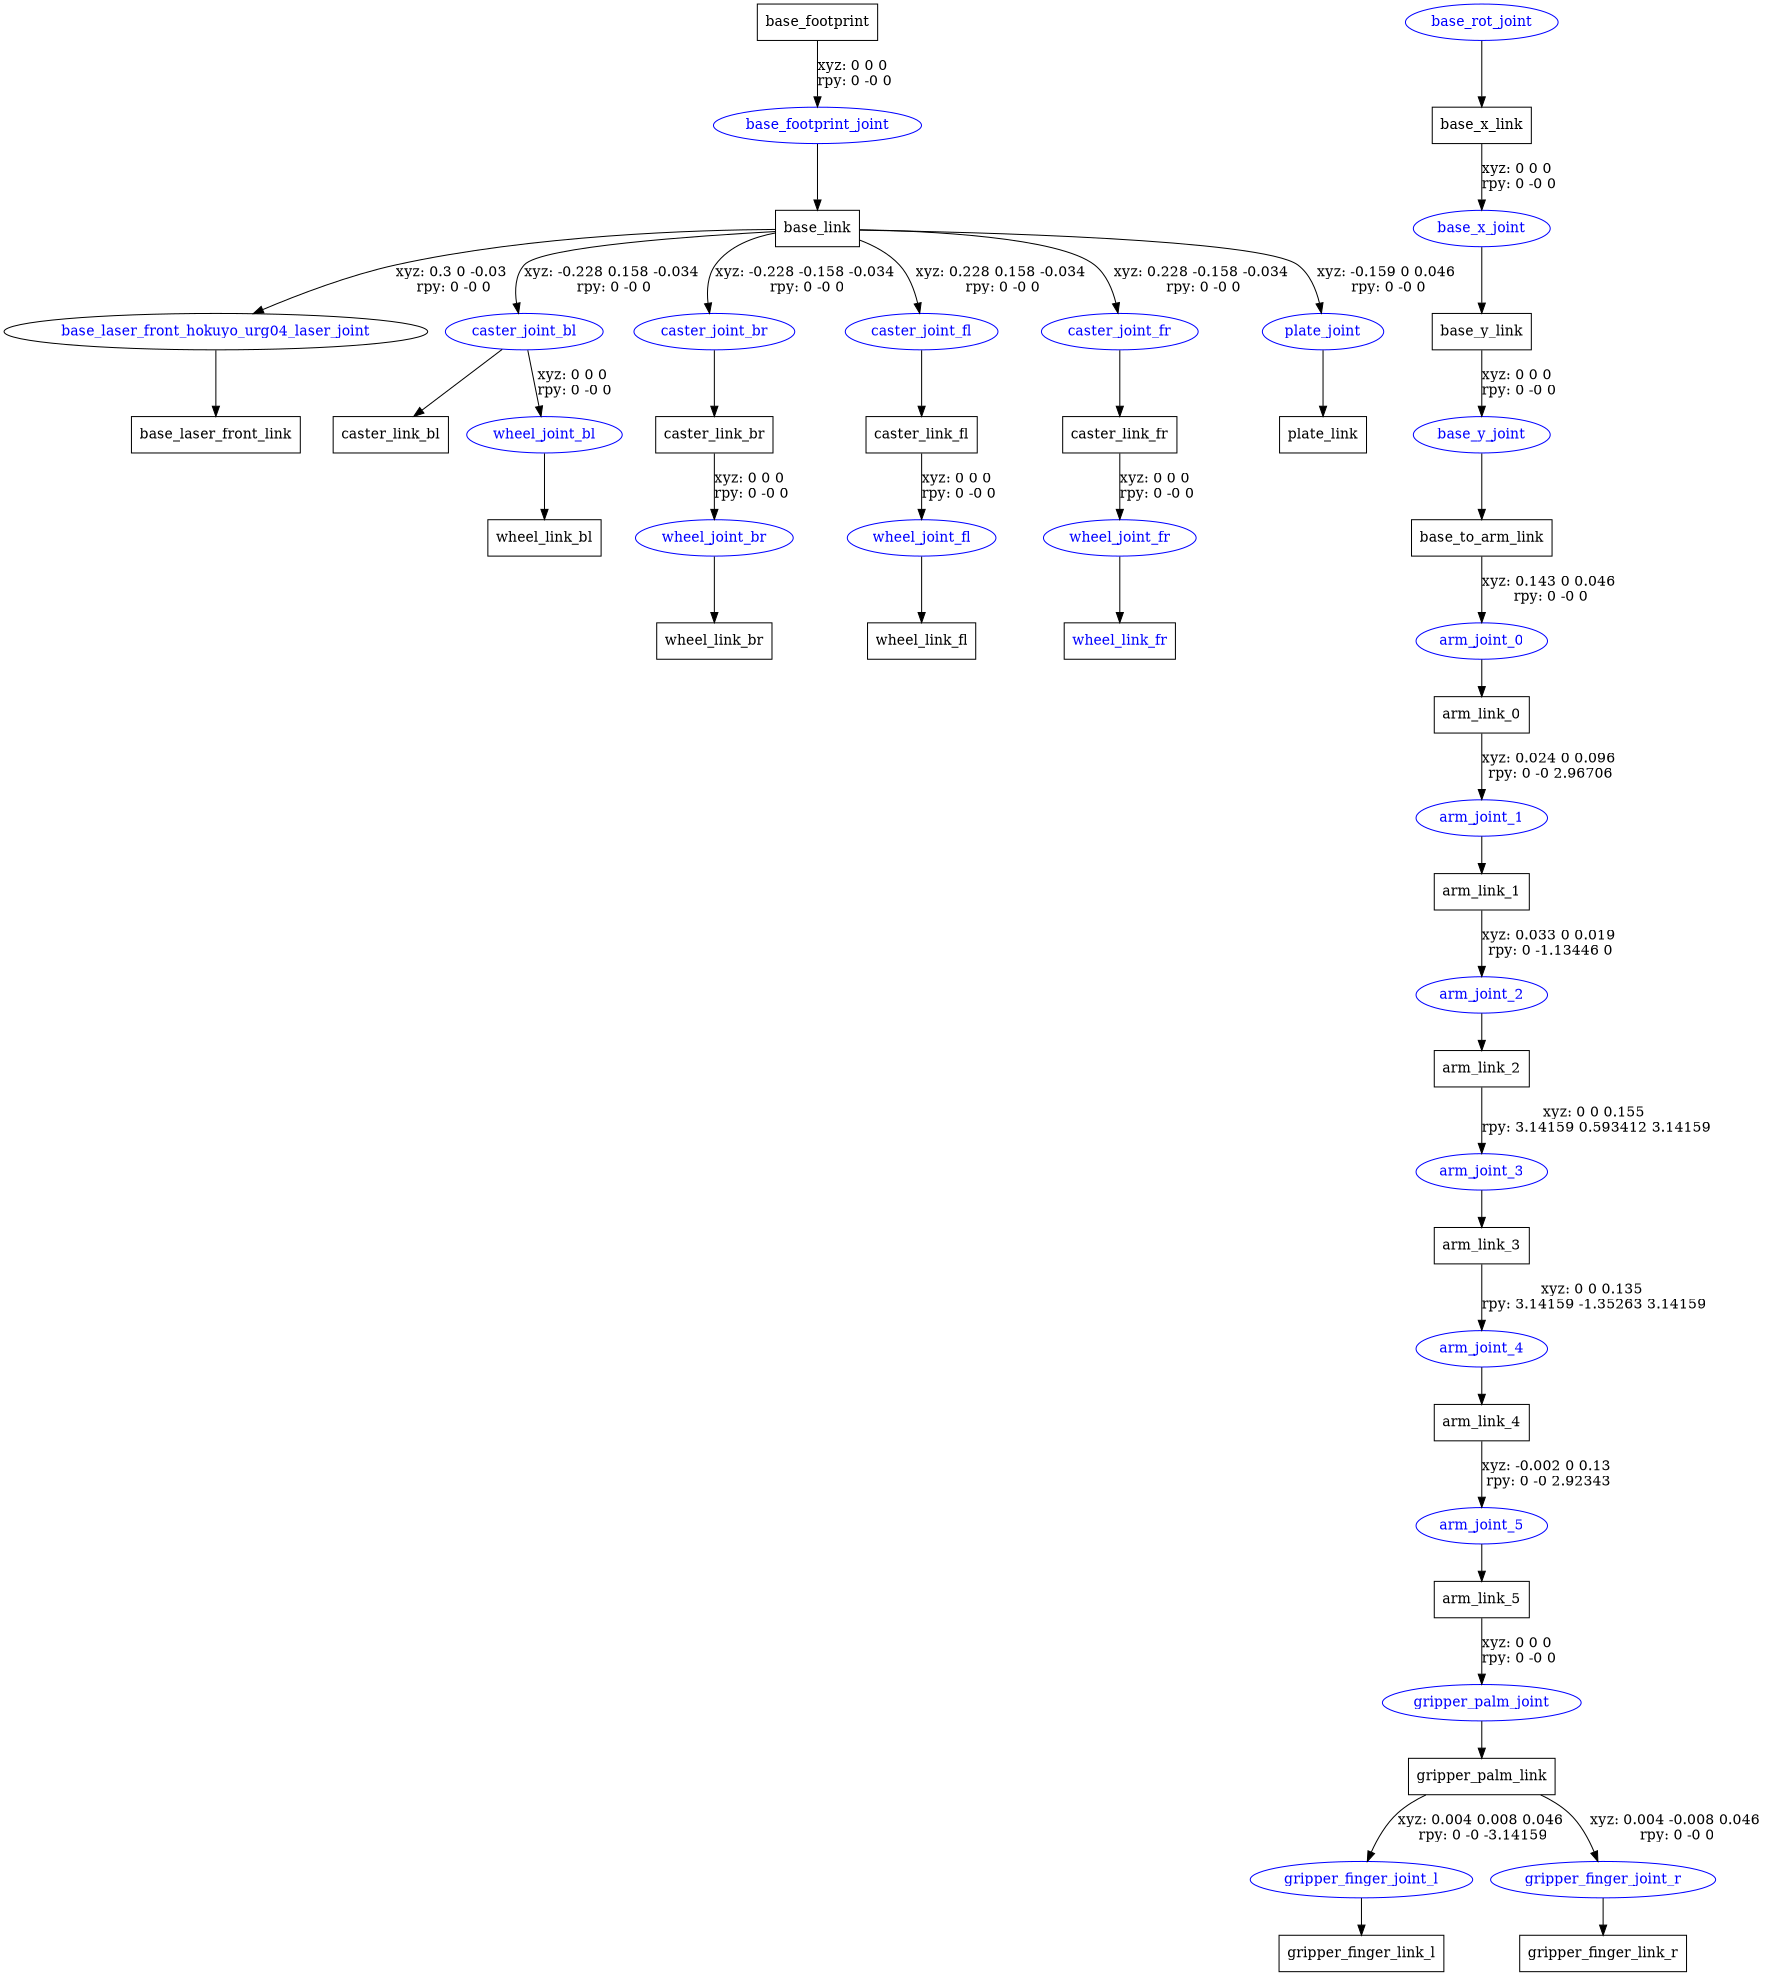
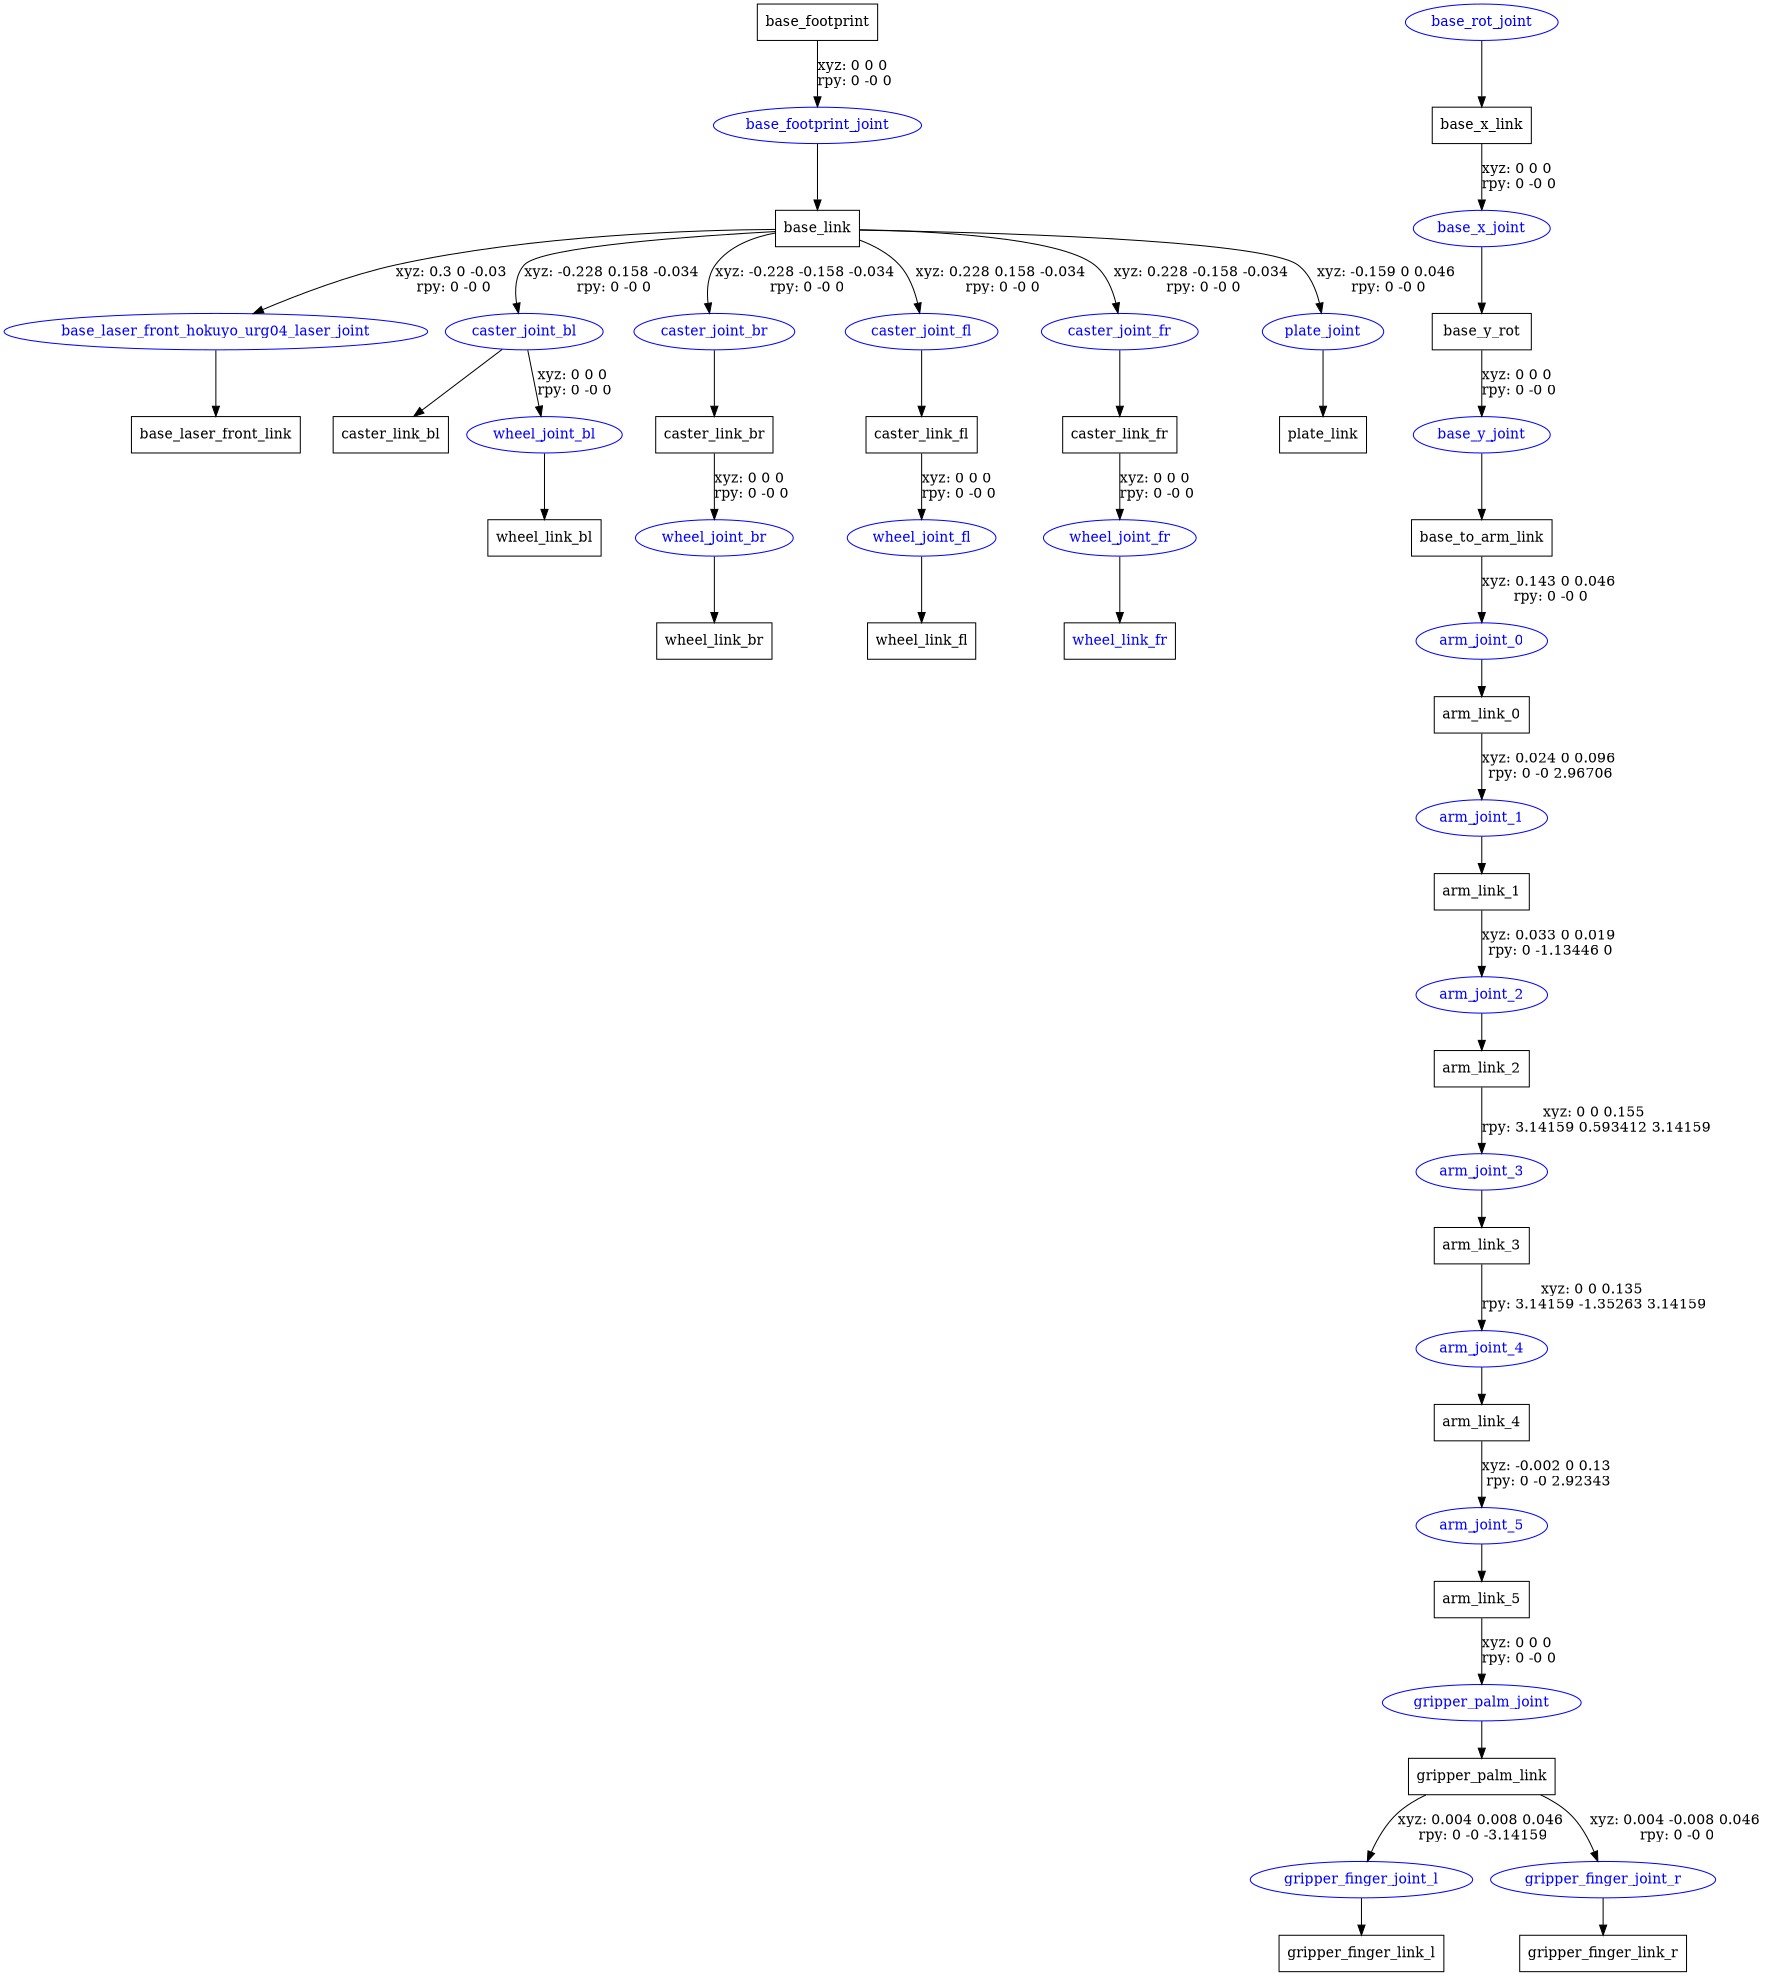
node "base_laser_front_hokuyo_urg04_laser_joint": color black -> blue
node "base_y_link": label "base_y_link" -> "base_y_rot"
